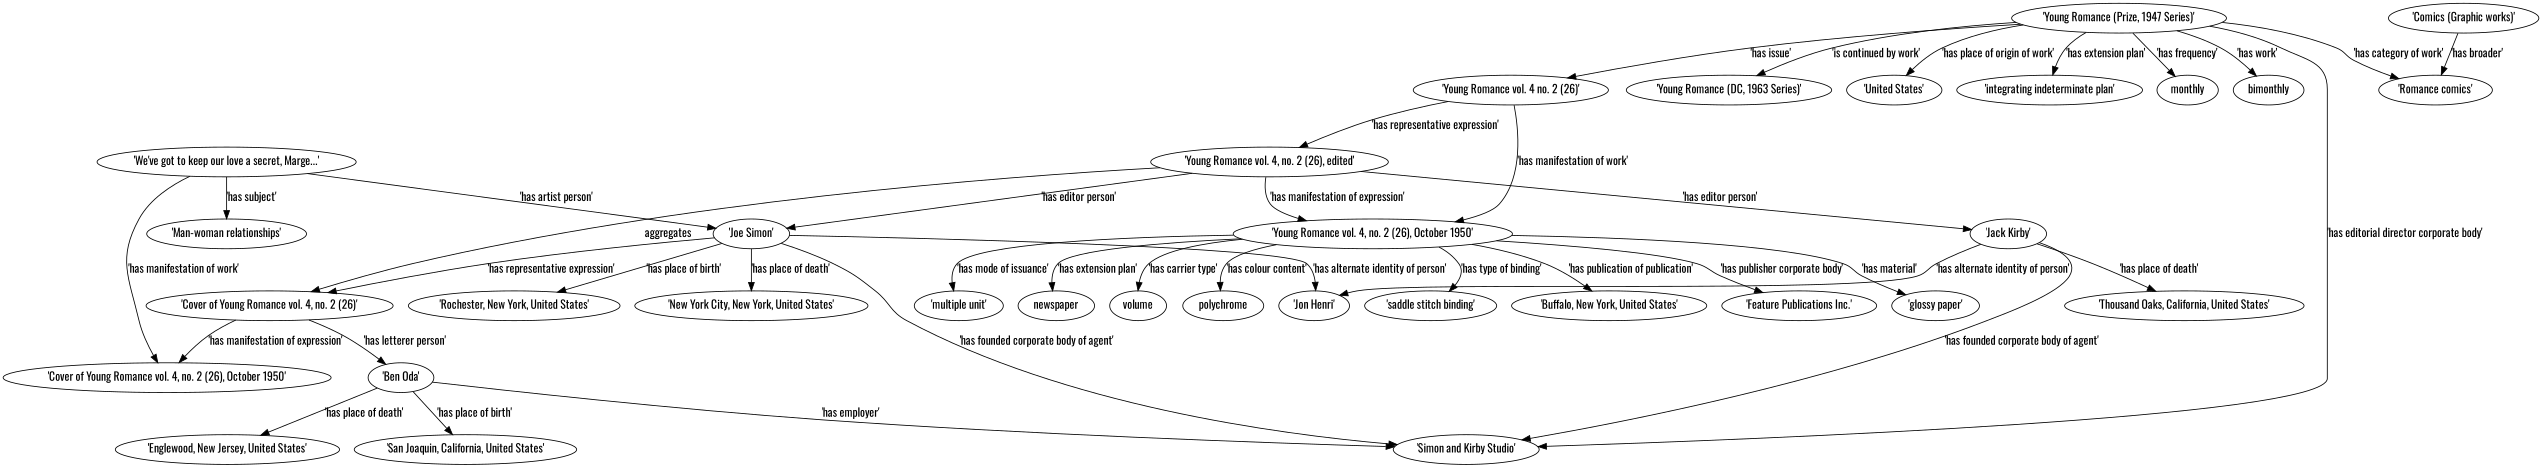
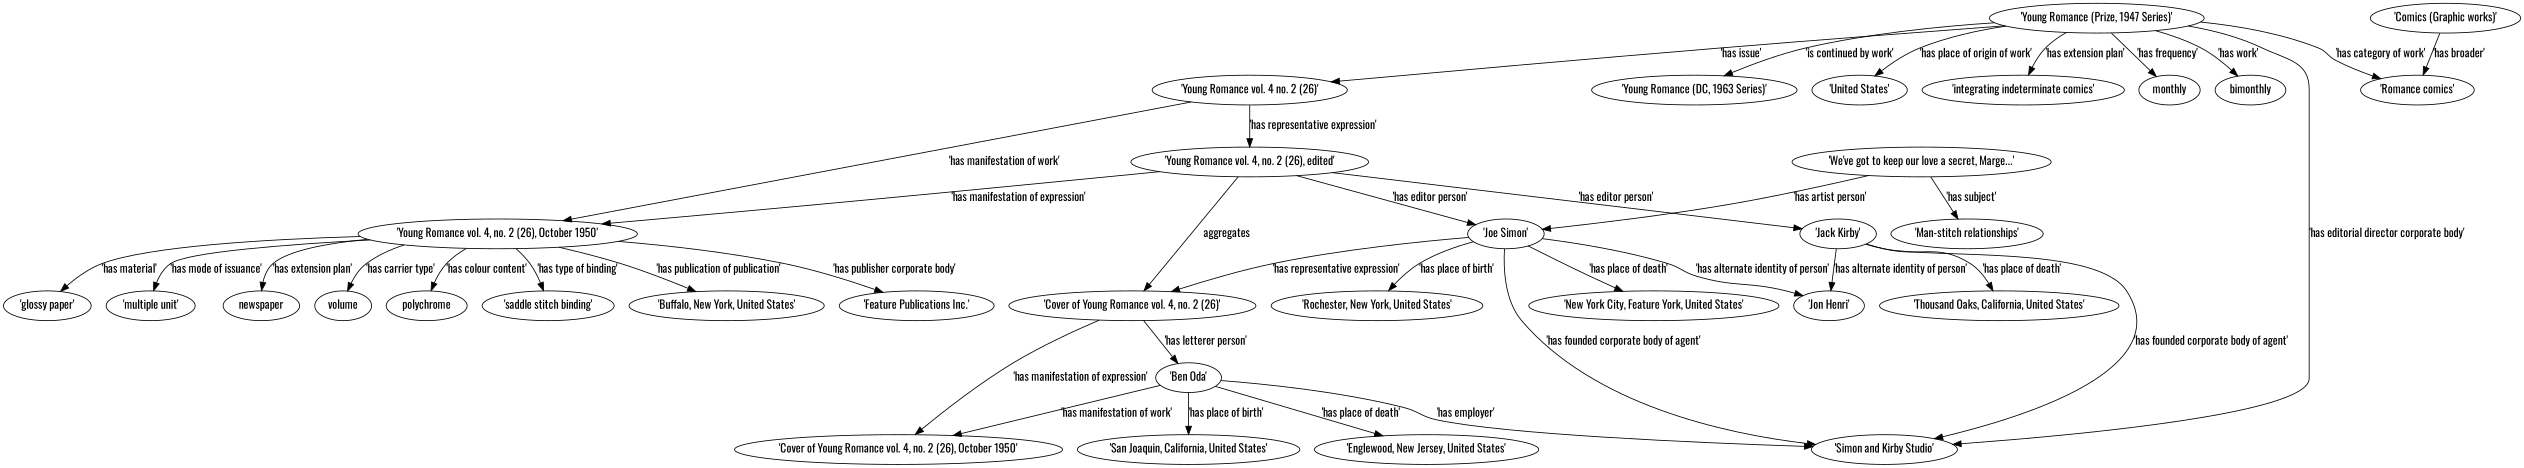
node "'integrating indeterminate plan'": label "'integrating indeterminate plan'" -> "'integrating indeterminate comics'"
node "'Man-woman relationships'": label "'Man-woman relationships'" -> "'Man-stitch relationships'"
edge "'We've got to keep our love a secret, Marge...'" -> "'Cover of Young Romance vol. 4, no. 2 (26), October 1950'": now "'Ben Oda'" -> "'Cover of Young Romance vol. 4, no. 2 (26), October 1950'"
node "'New York City, New York, United States'": label "'New York City, New York, United States'" -> "'New York City, Feature York, United States'"
